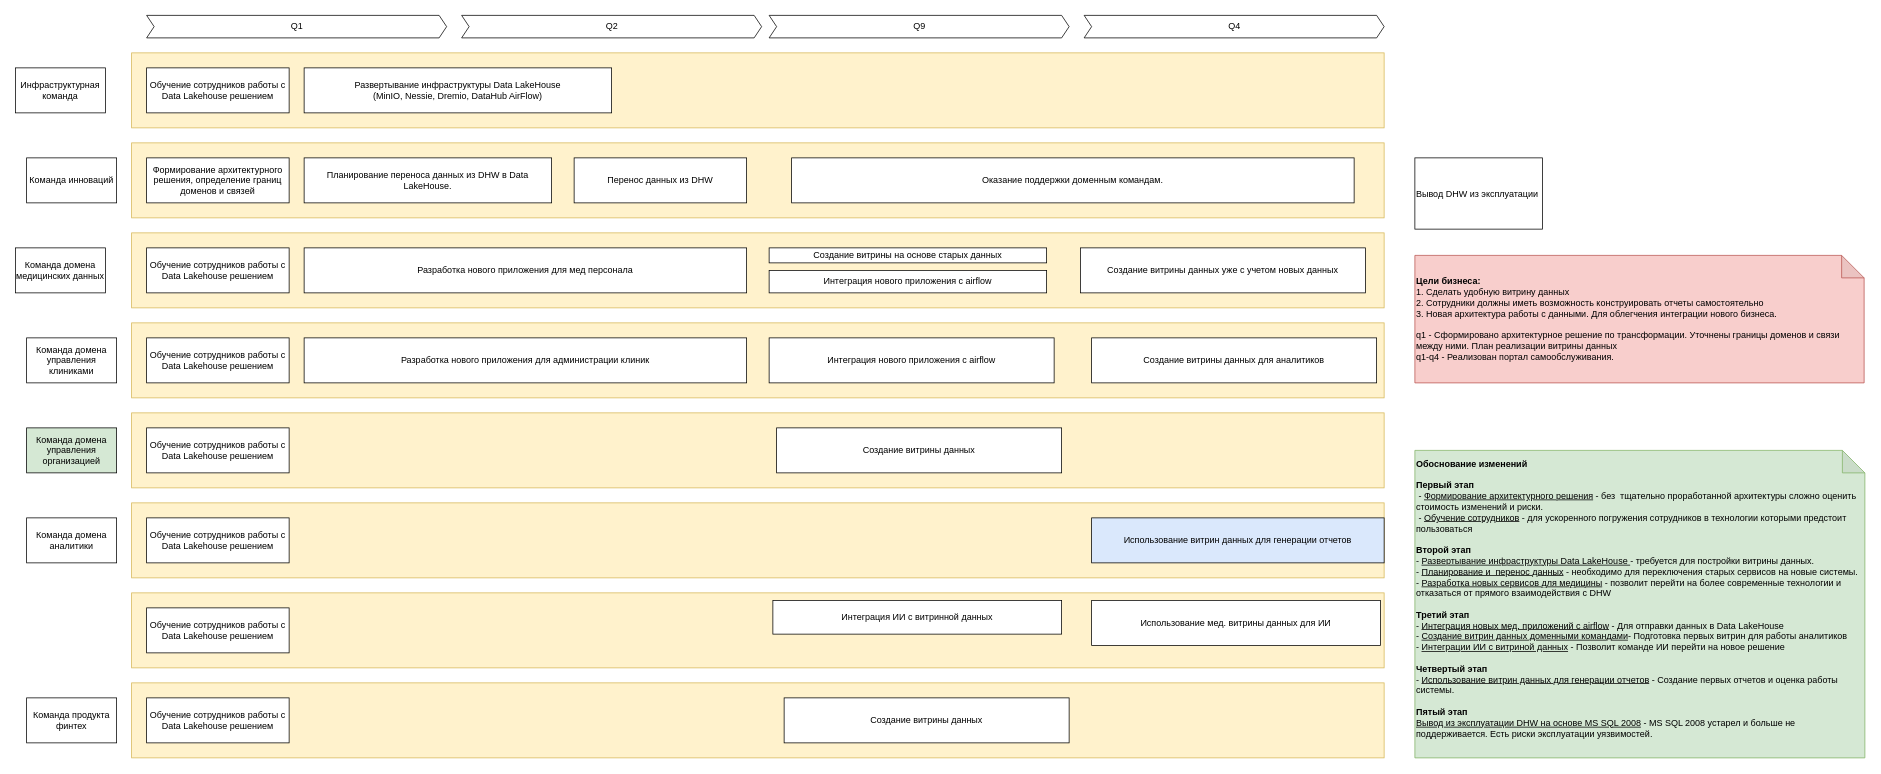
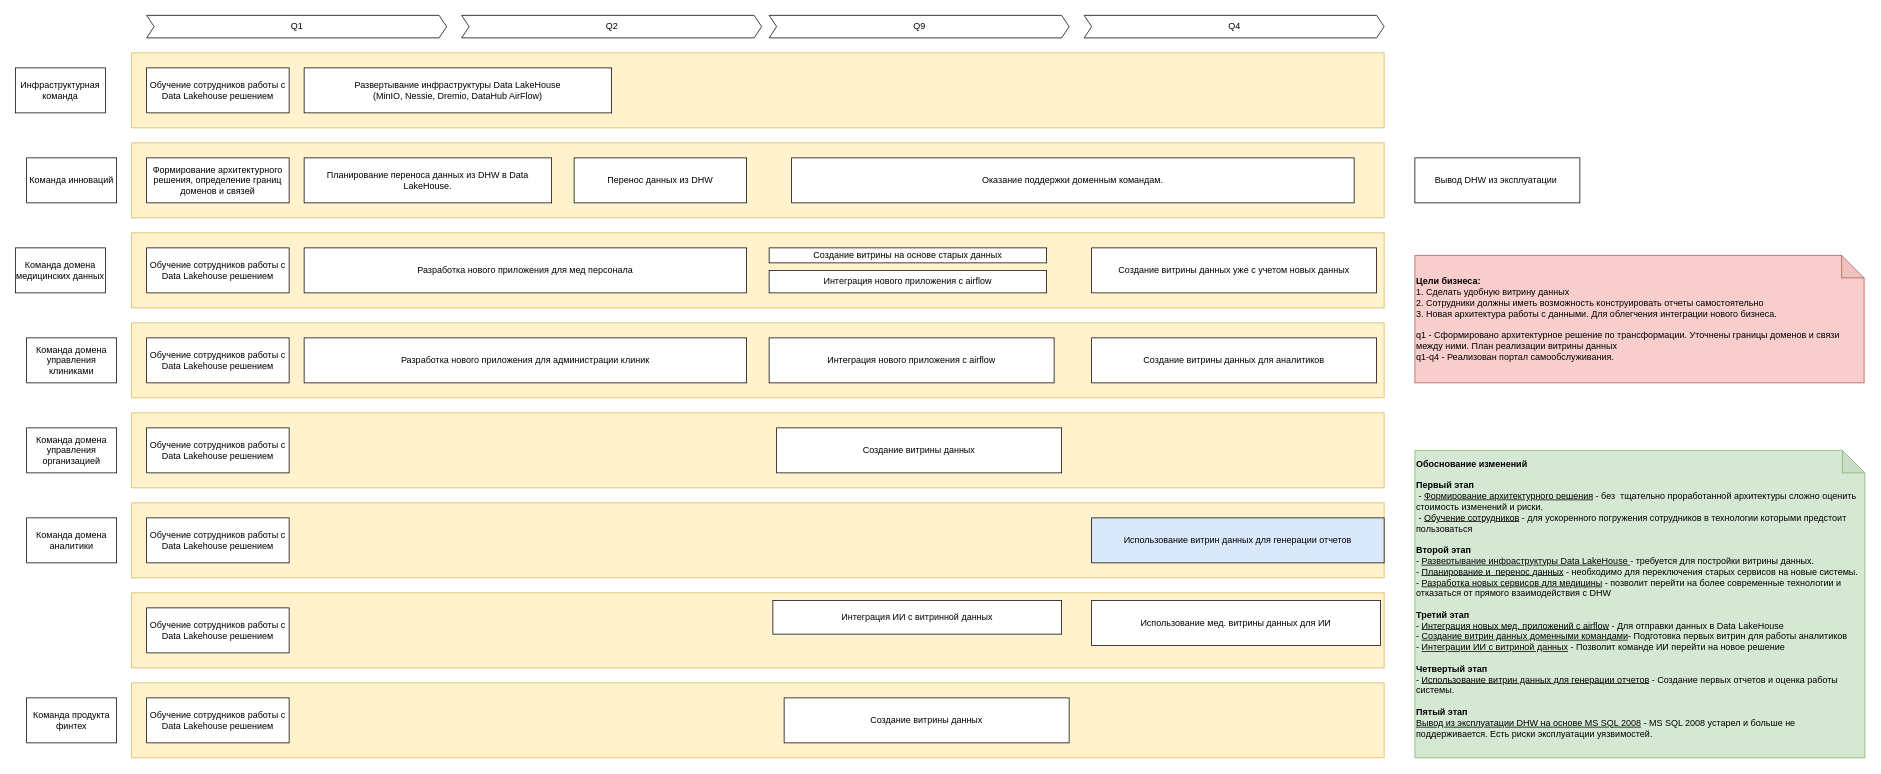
node "Вывод DHW из эксплуатации": size 128x71 -> 165x45
node "Создание витрины данных уже с учетом новых данных": moved (1223, 270) -> (1234, 270)
node "Команда домена управления организацией": fillcolor #d5e8d4 -> #ffffff
